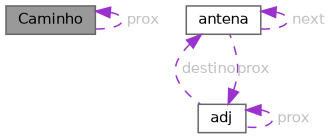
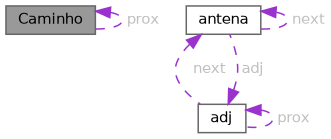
edge "adj" -> "antena": label " destino" -> " next"
edge "antena" -> "adj": label " prox" -> " adj"
